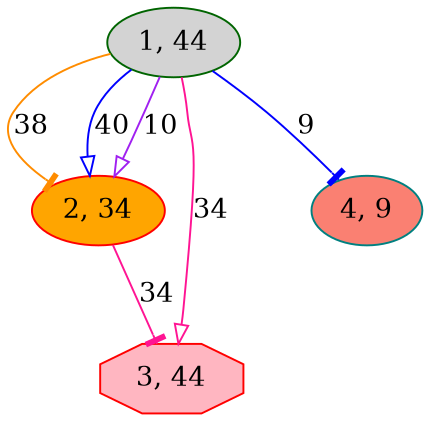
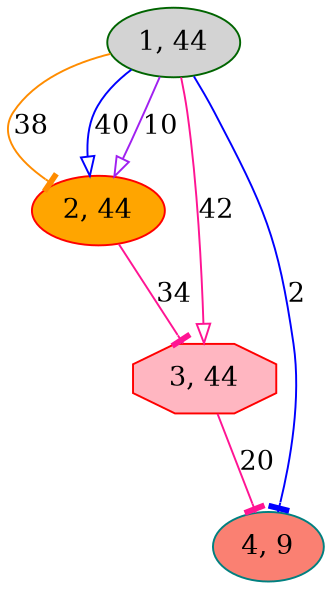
edge "1, 44" -> "4, 9": label "9" -> "2"
node "2, 34": label "2, 34" -> "2, 44"
edge "1, 44" -> "3, 44": label "34" -> "42"
edge "3, 44" -> "4, 9": added, label "20"
